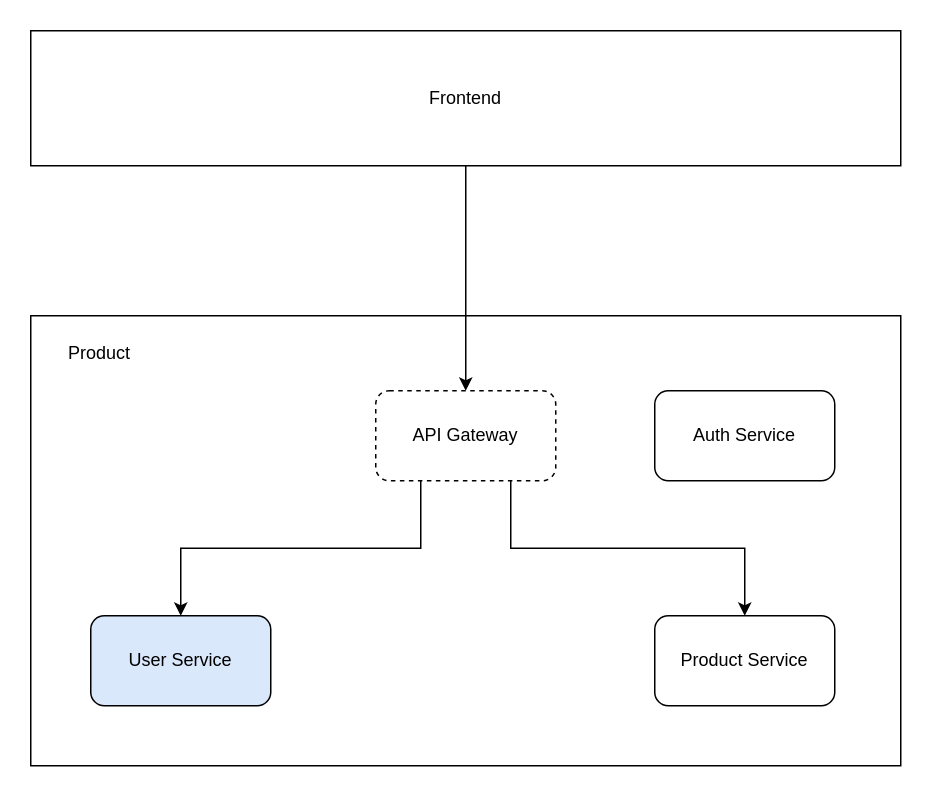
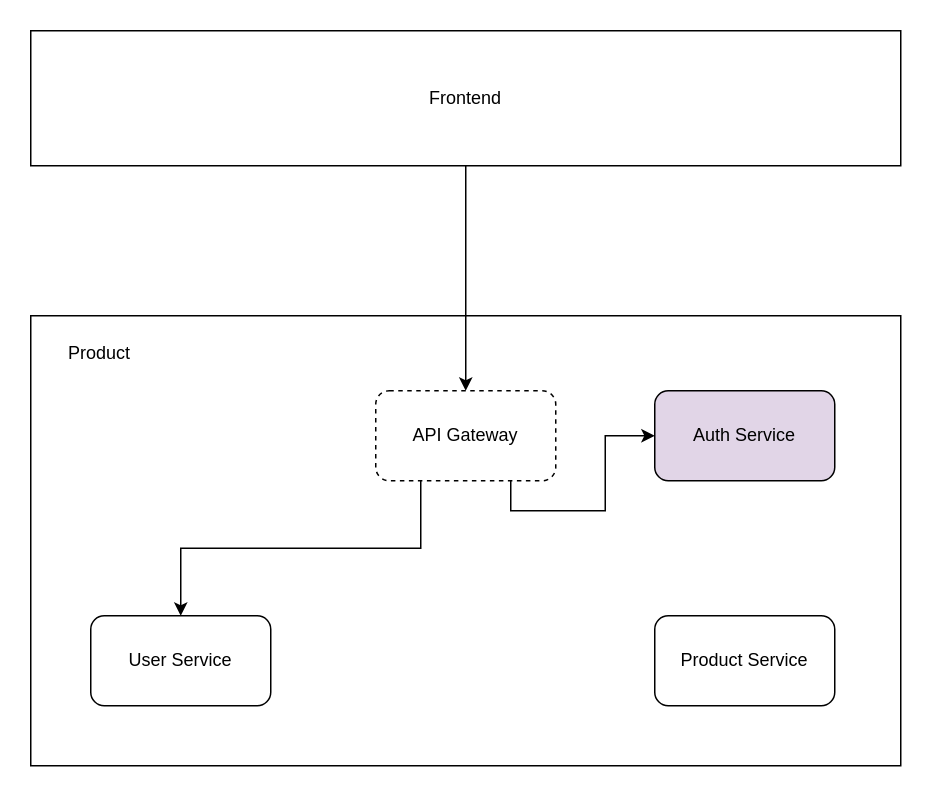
node "Auth Service": fillcolor #ffffff -> #e1d5e7
edge "API Gateway" -> "Product Service": now "API Gateway" -> "Auth Service"
node "User Service": fillcolor #dae8fc -> #ffffff
